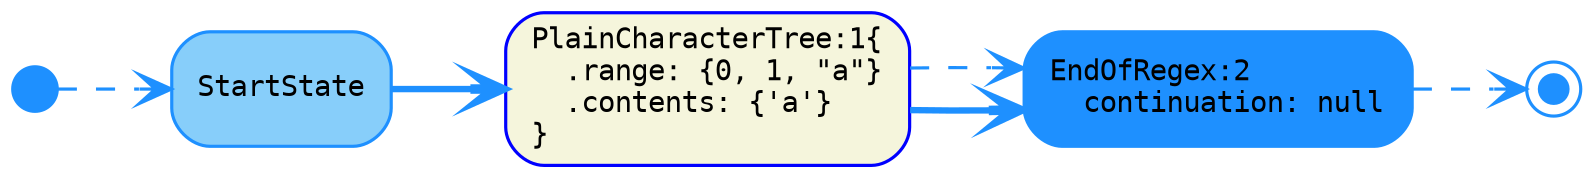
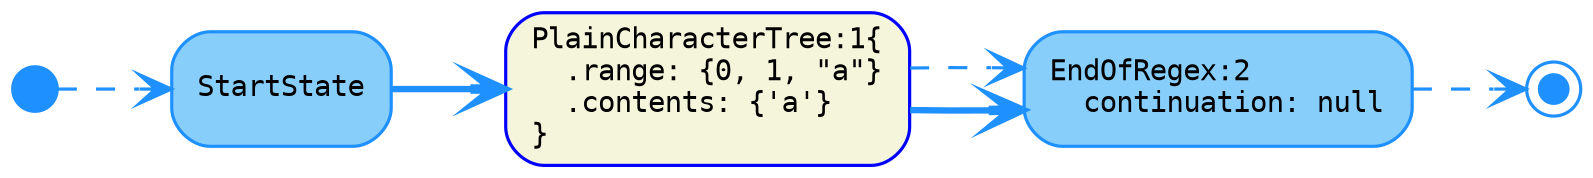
node "EndOfRegex:2 continuation: null": fillcolor DodgerBlue -> LightSkyBlue
